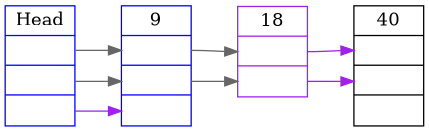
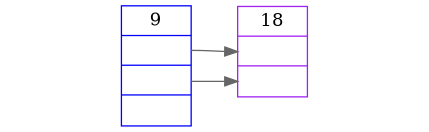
node "Head": removed
node "40": removed
